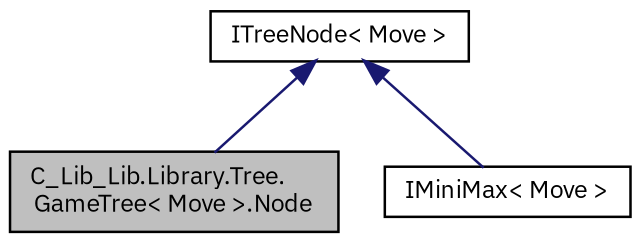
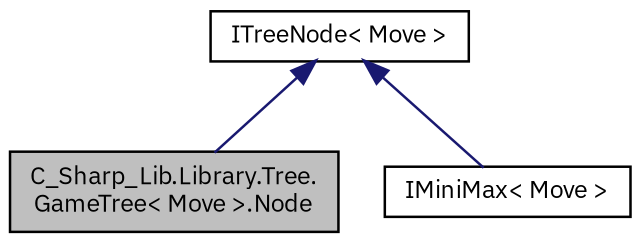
node "C_Lib_Lib.Library.Tree. GameTree< Move >.Node": label "C_Lib_Lib.Library.Tree. GameTree< Move >.Node" -> "C_Sharp_Lib.Library.Tree. GameTree< Move >.Node"
